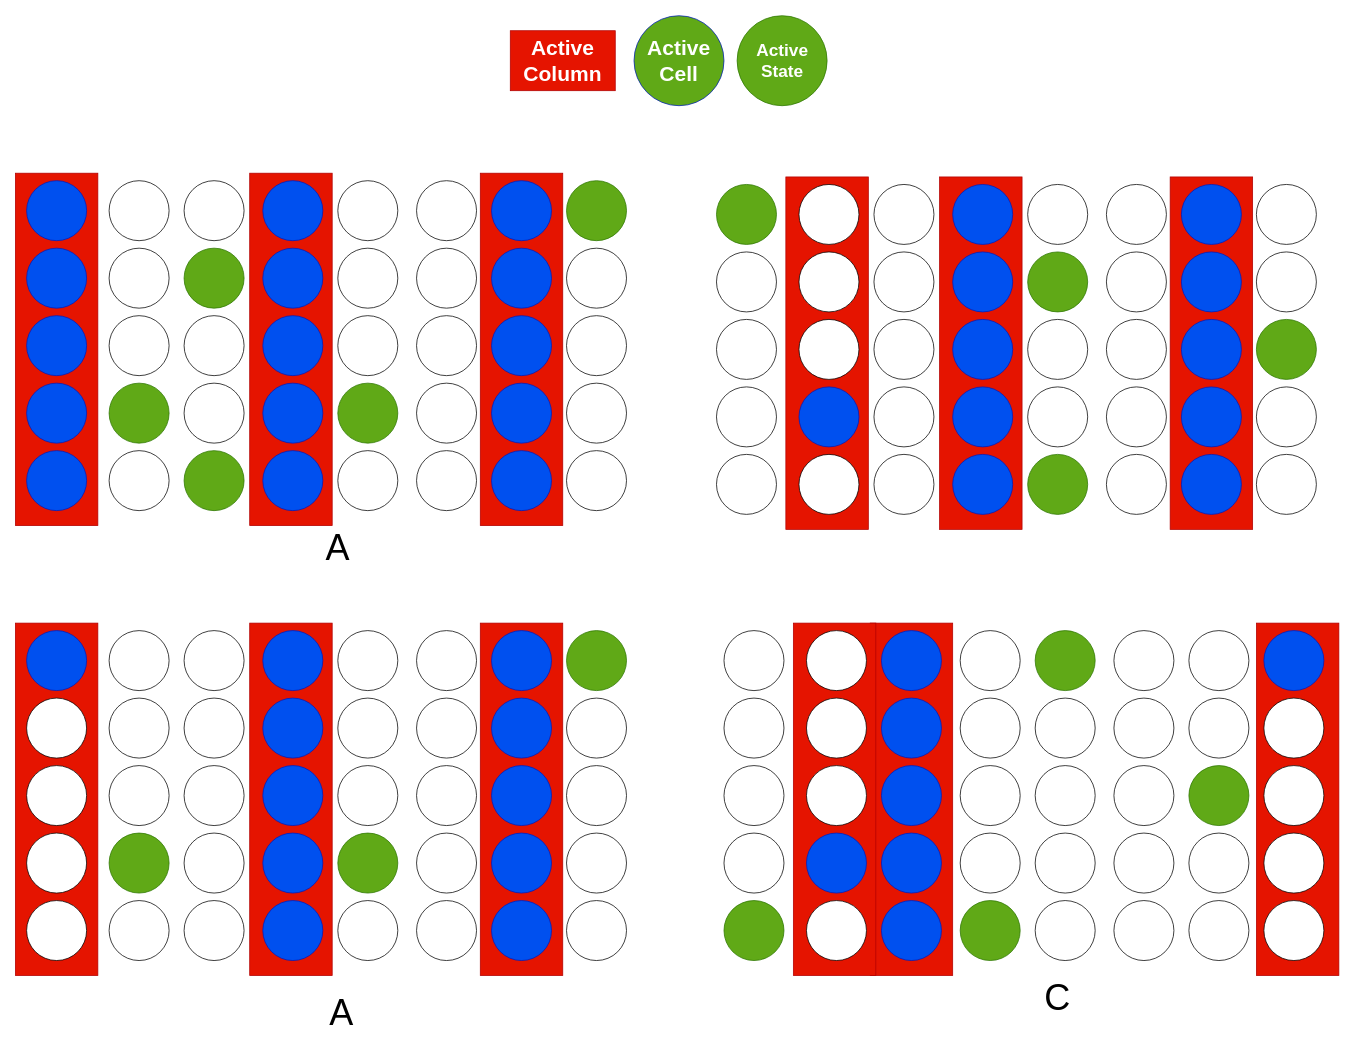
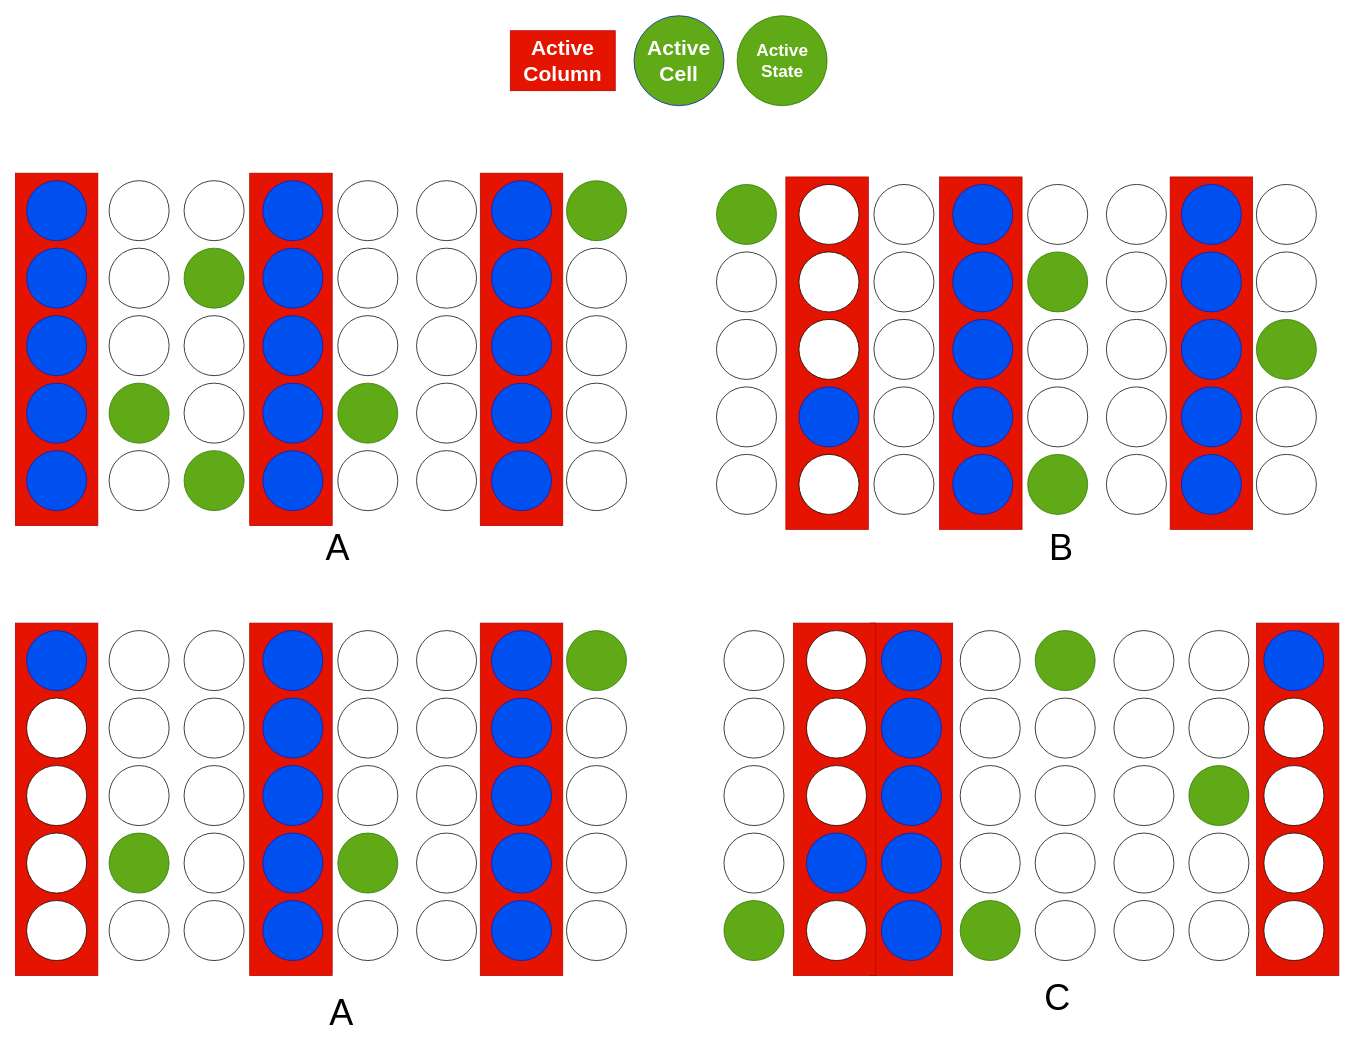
node "B": added
